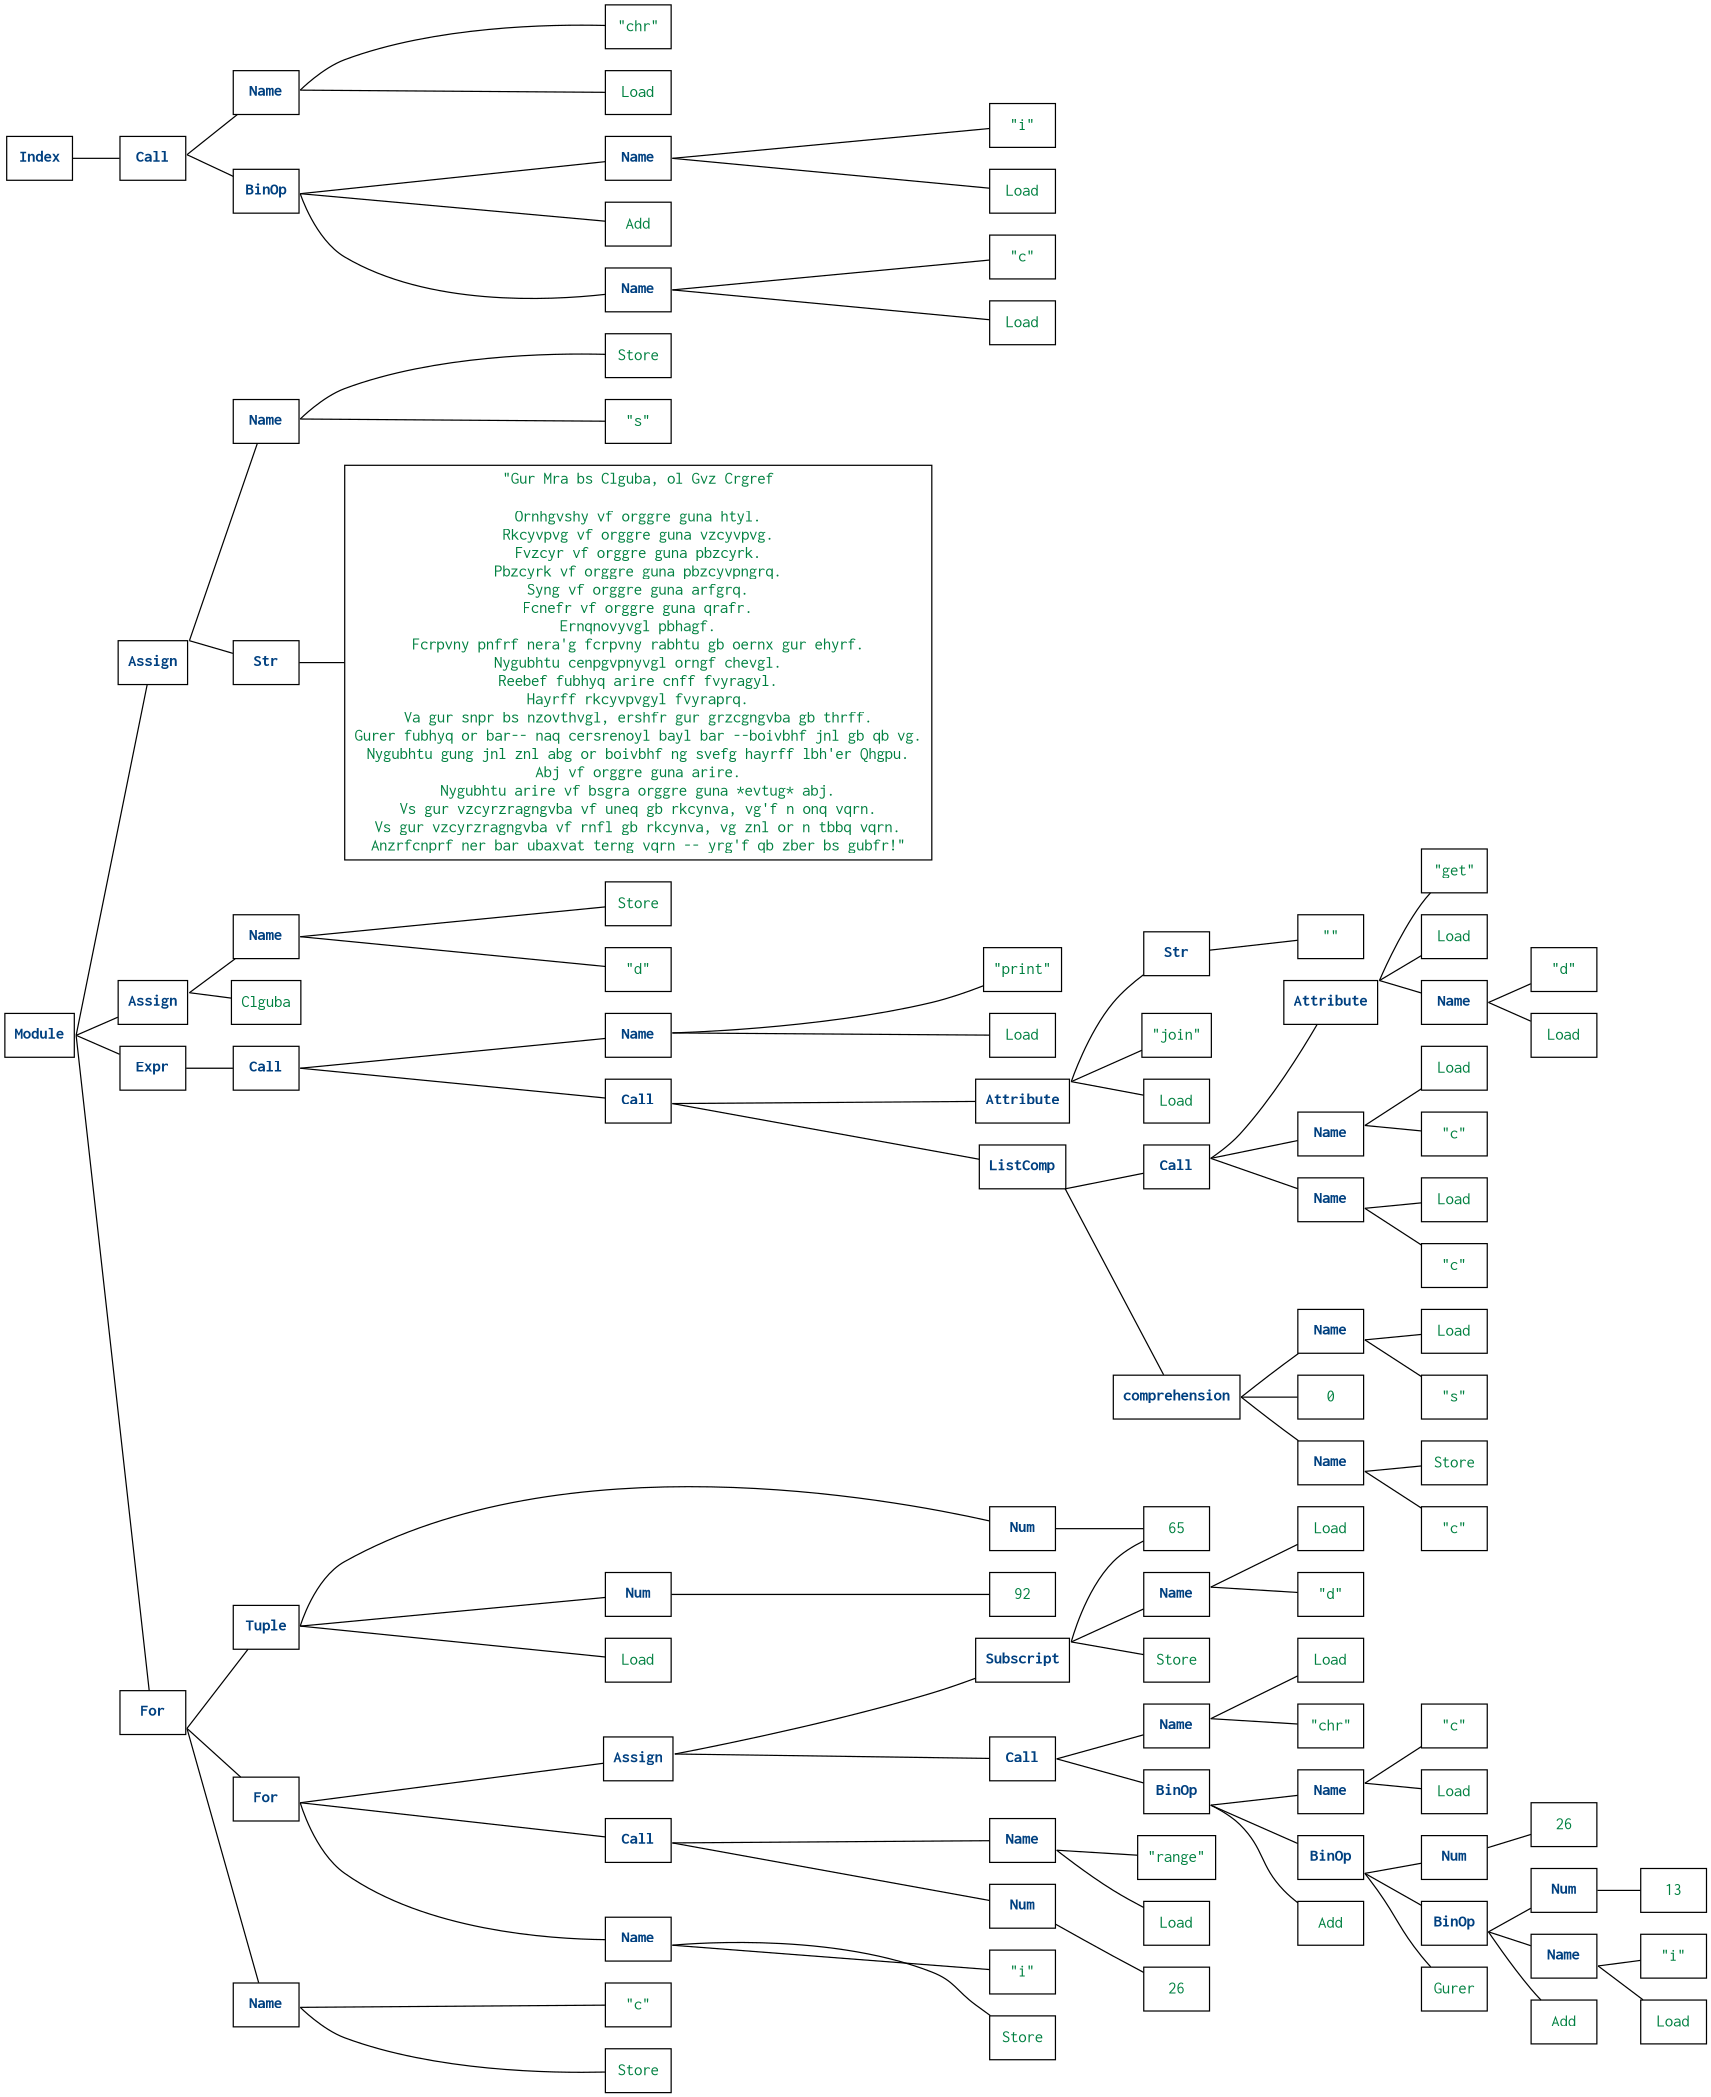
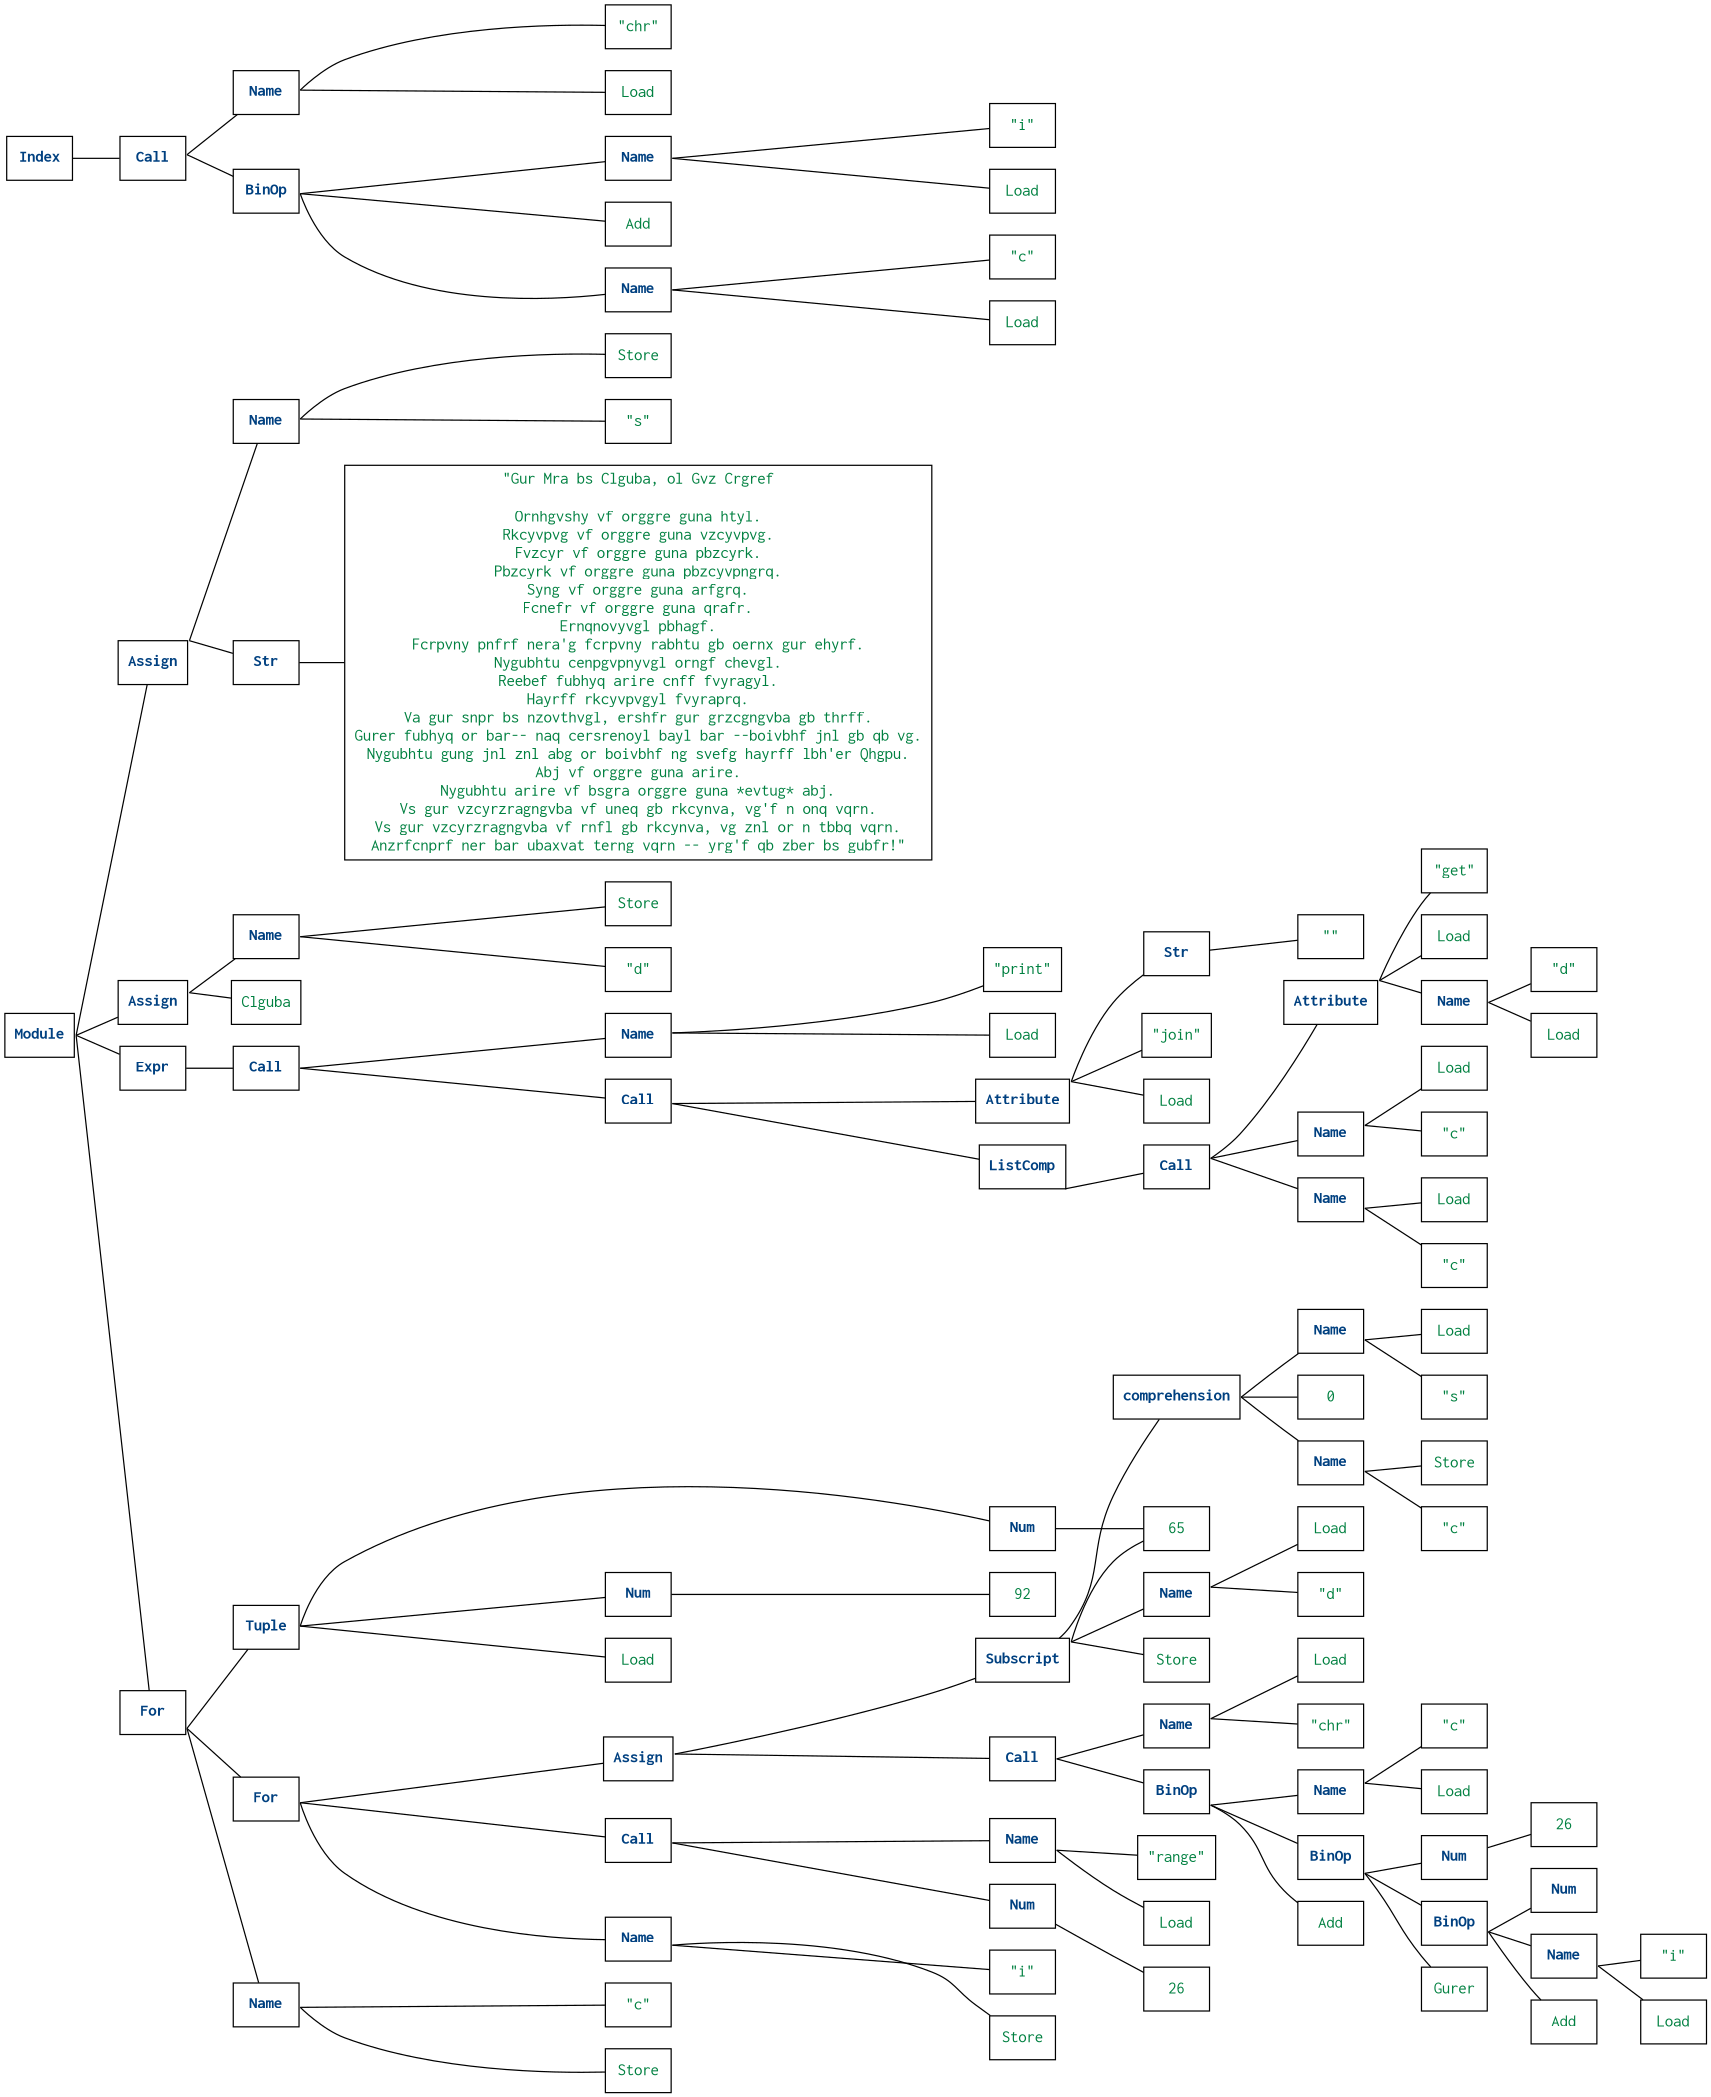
edge "ListComp" -- "comprehension": now "Subscript" -- "comprehension"
node "13": removed
